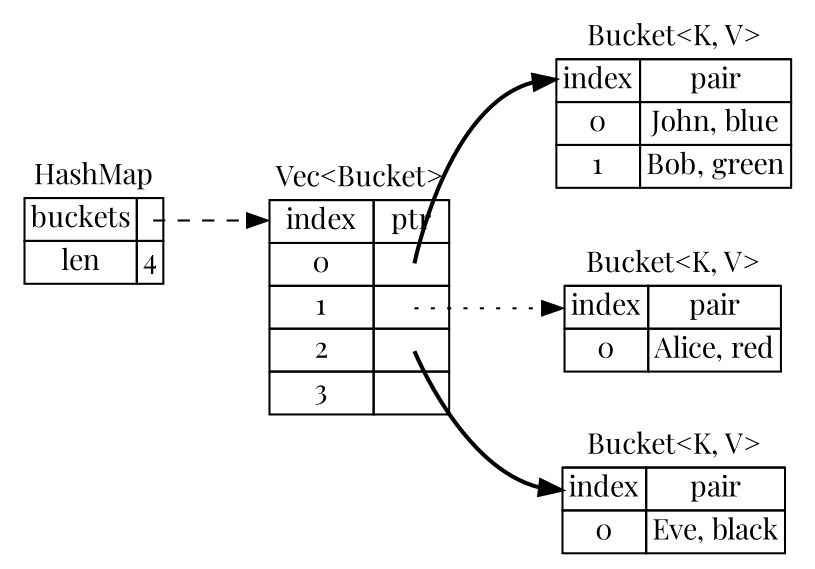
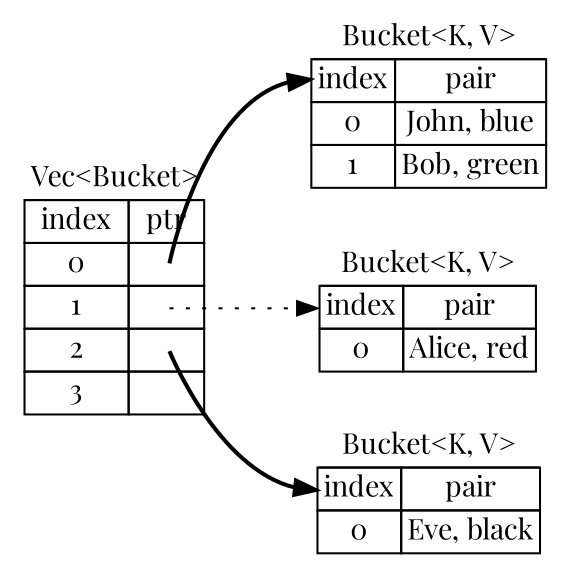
node "HashMap": removed
